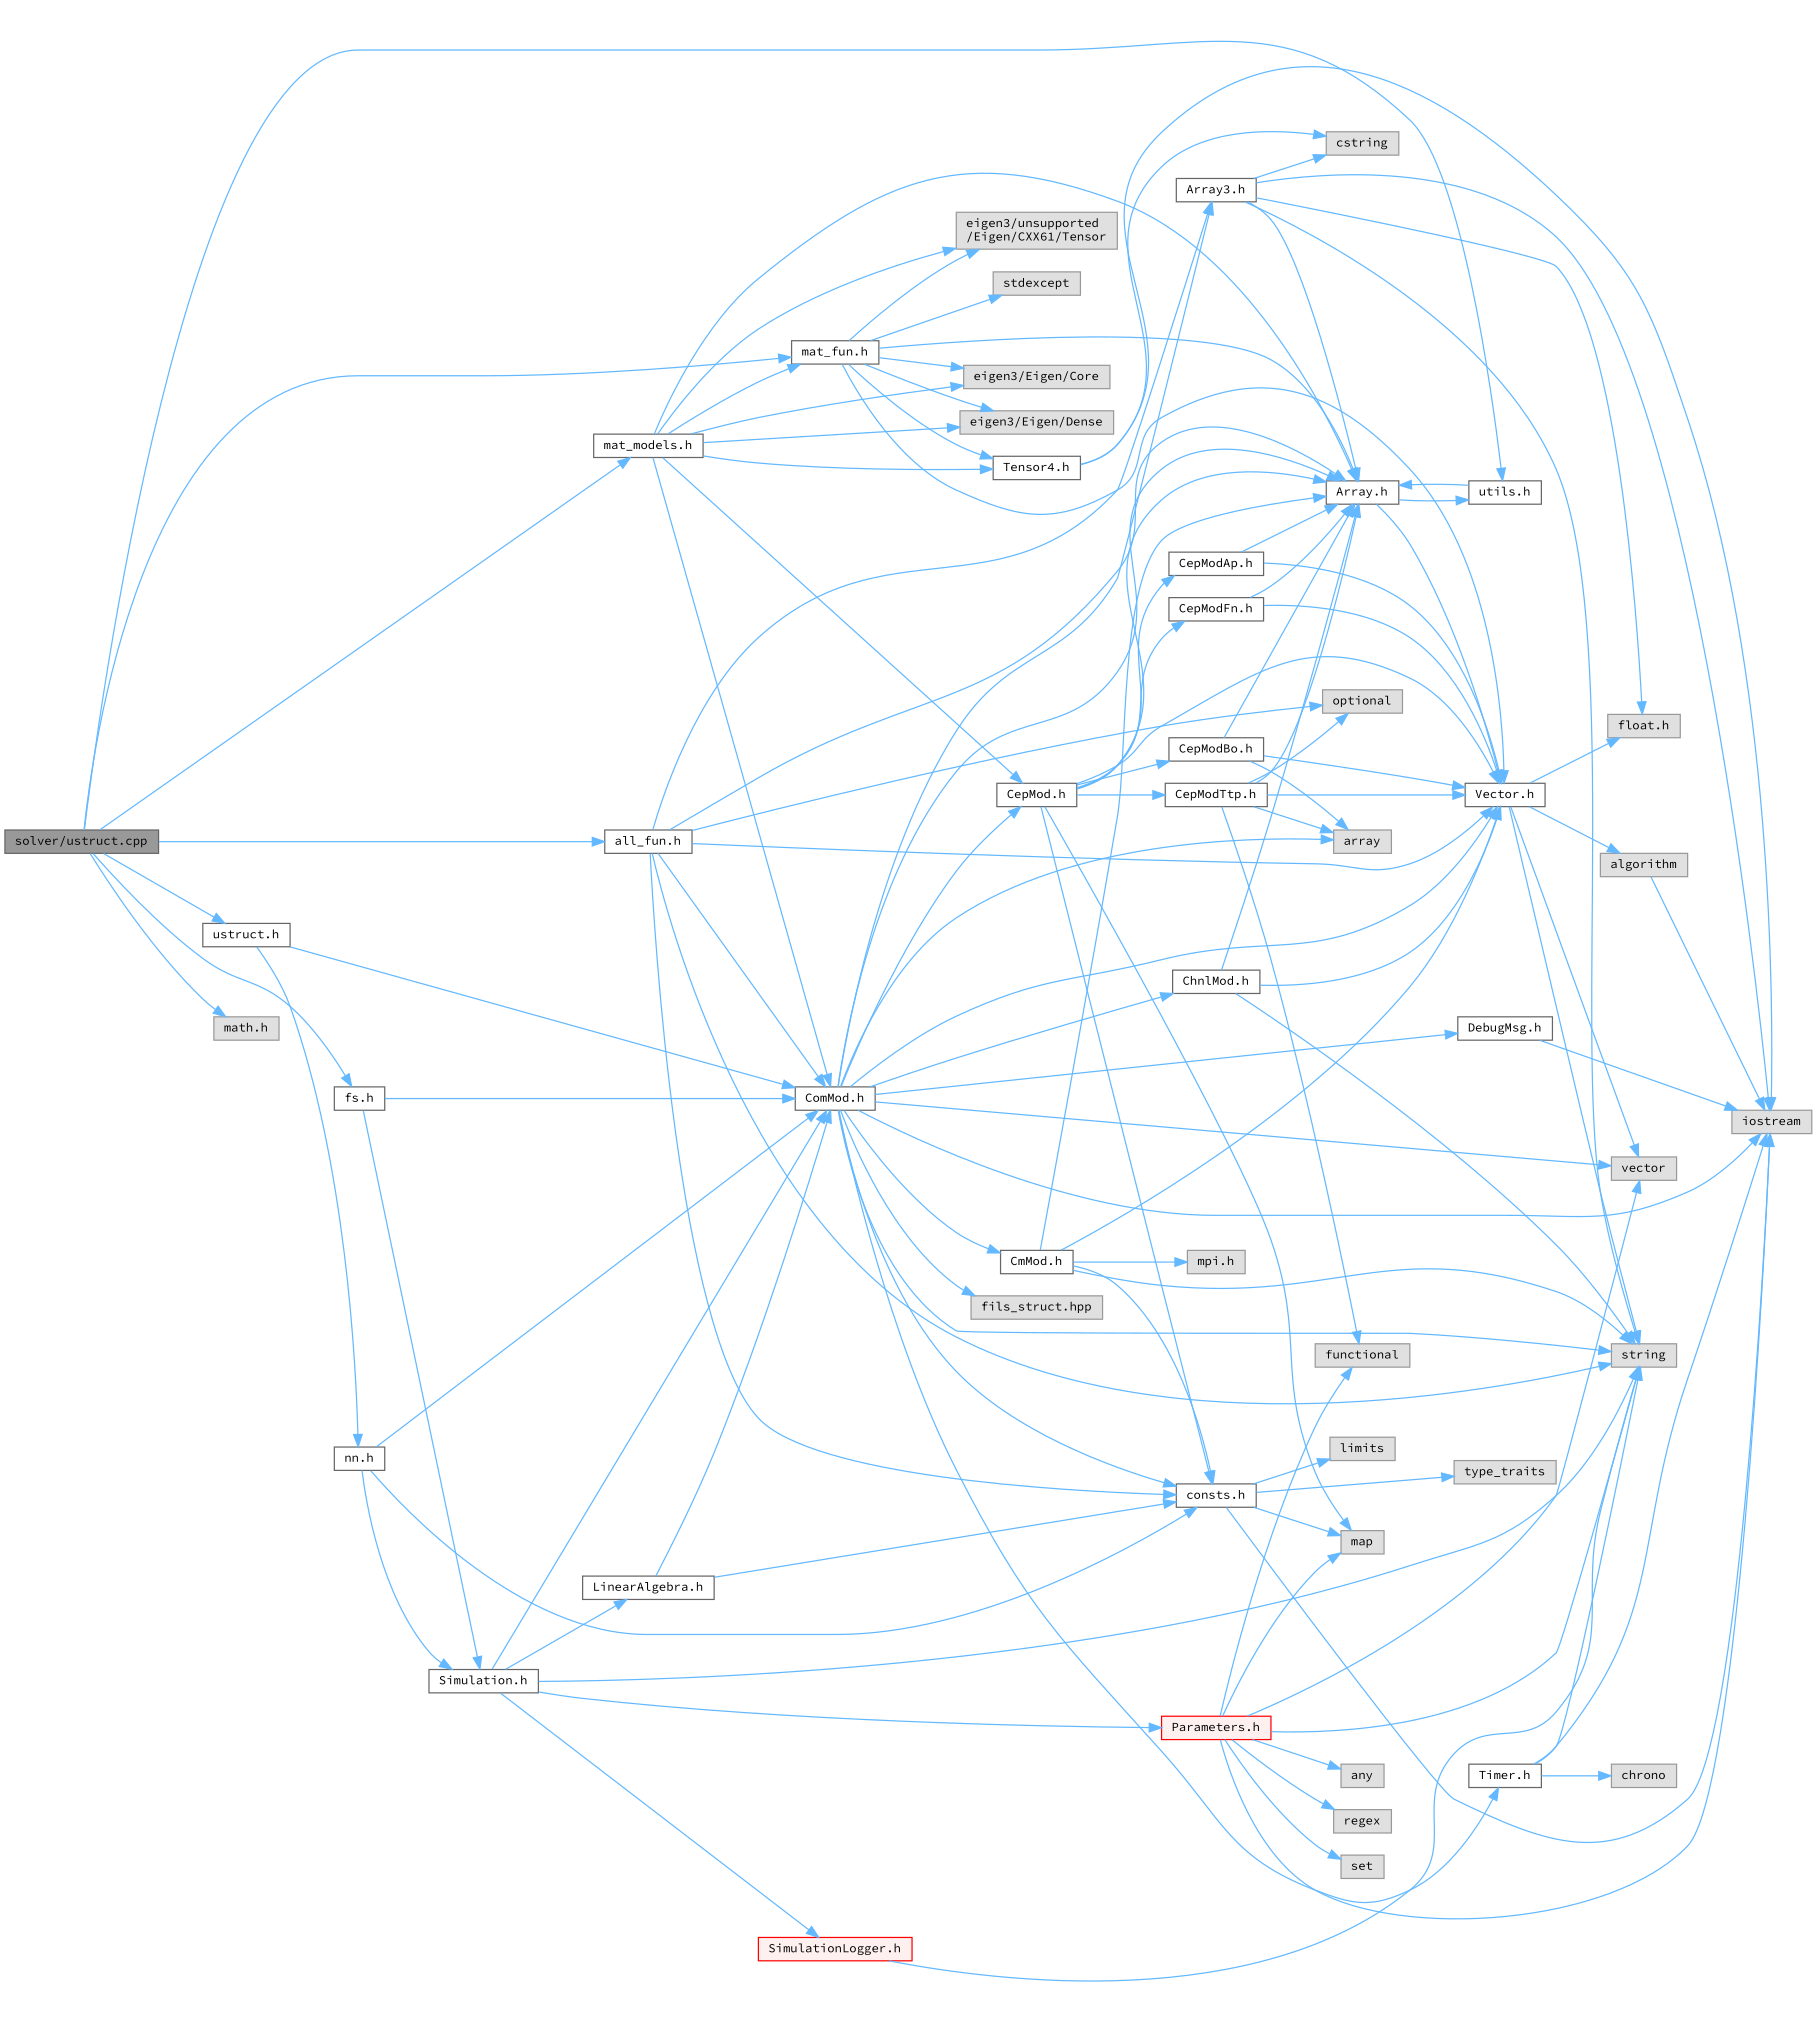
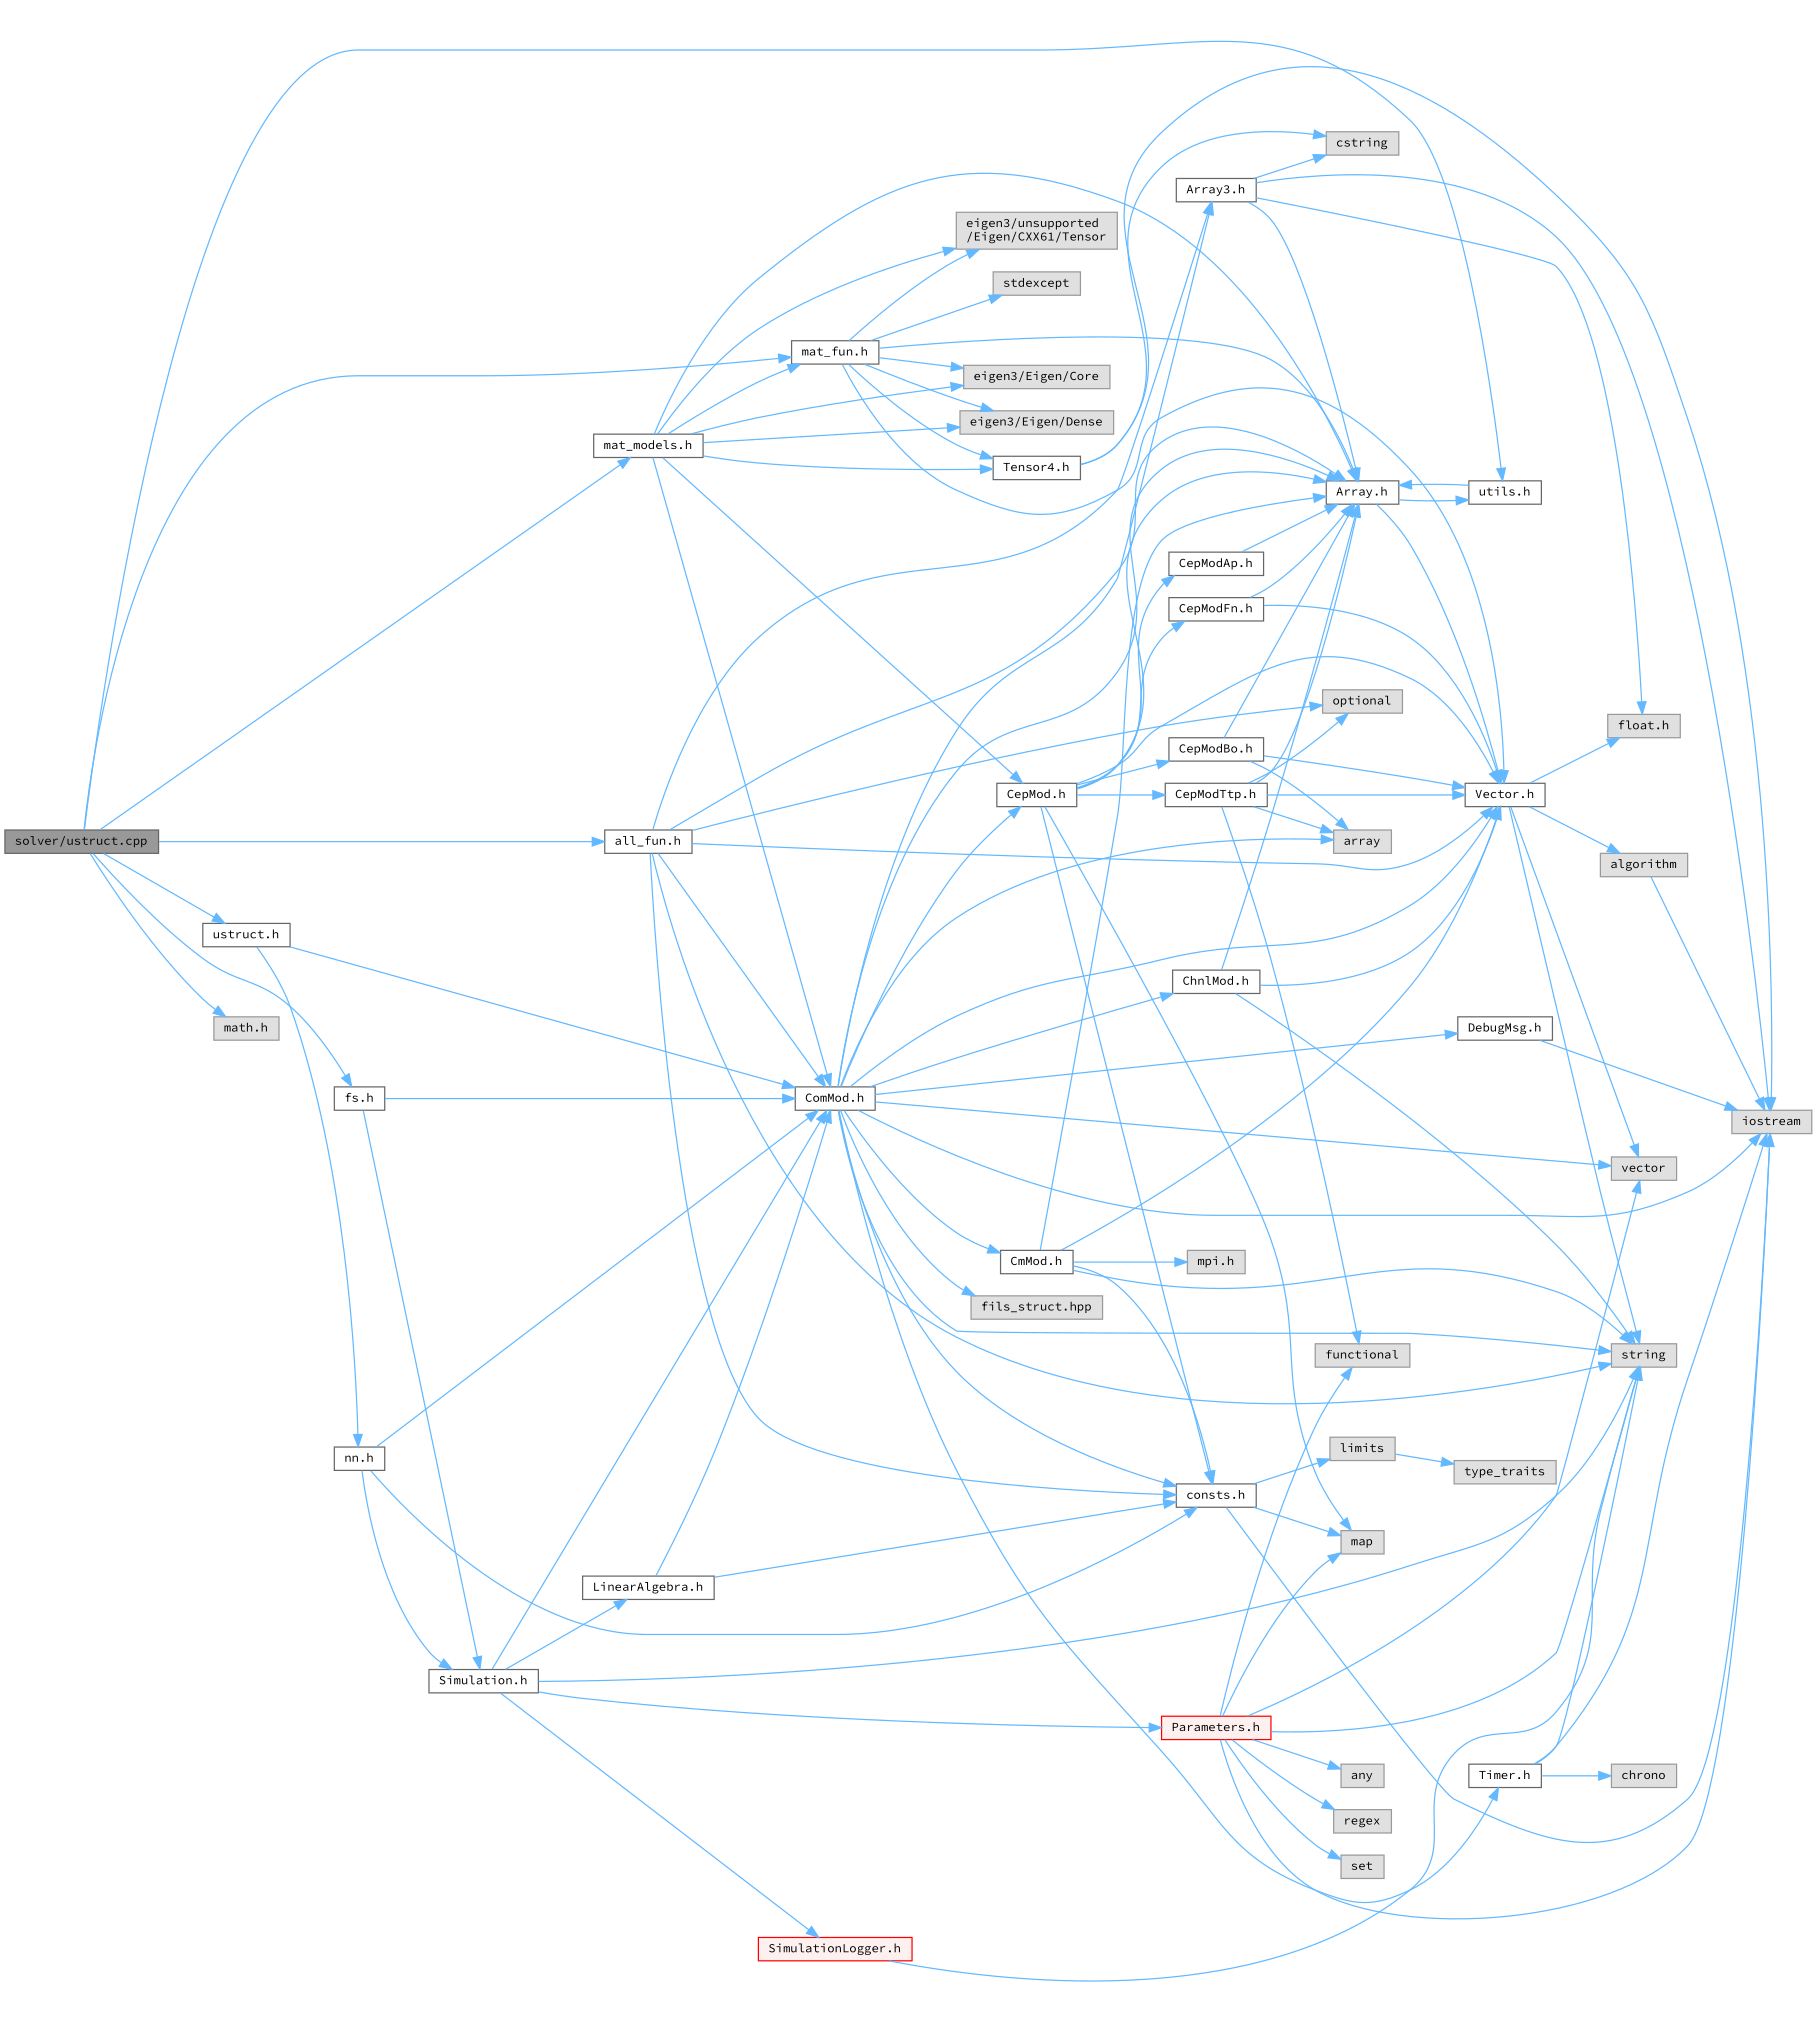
edge "CepModAp.h" -> "Vector.h": removed
edge "Array3.h" -> "string": removed
edge "consts.h" -> "type_traits": now "limits" -> "type_traits"
